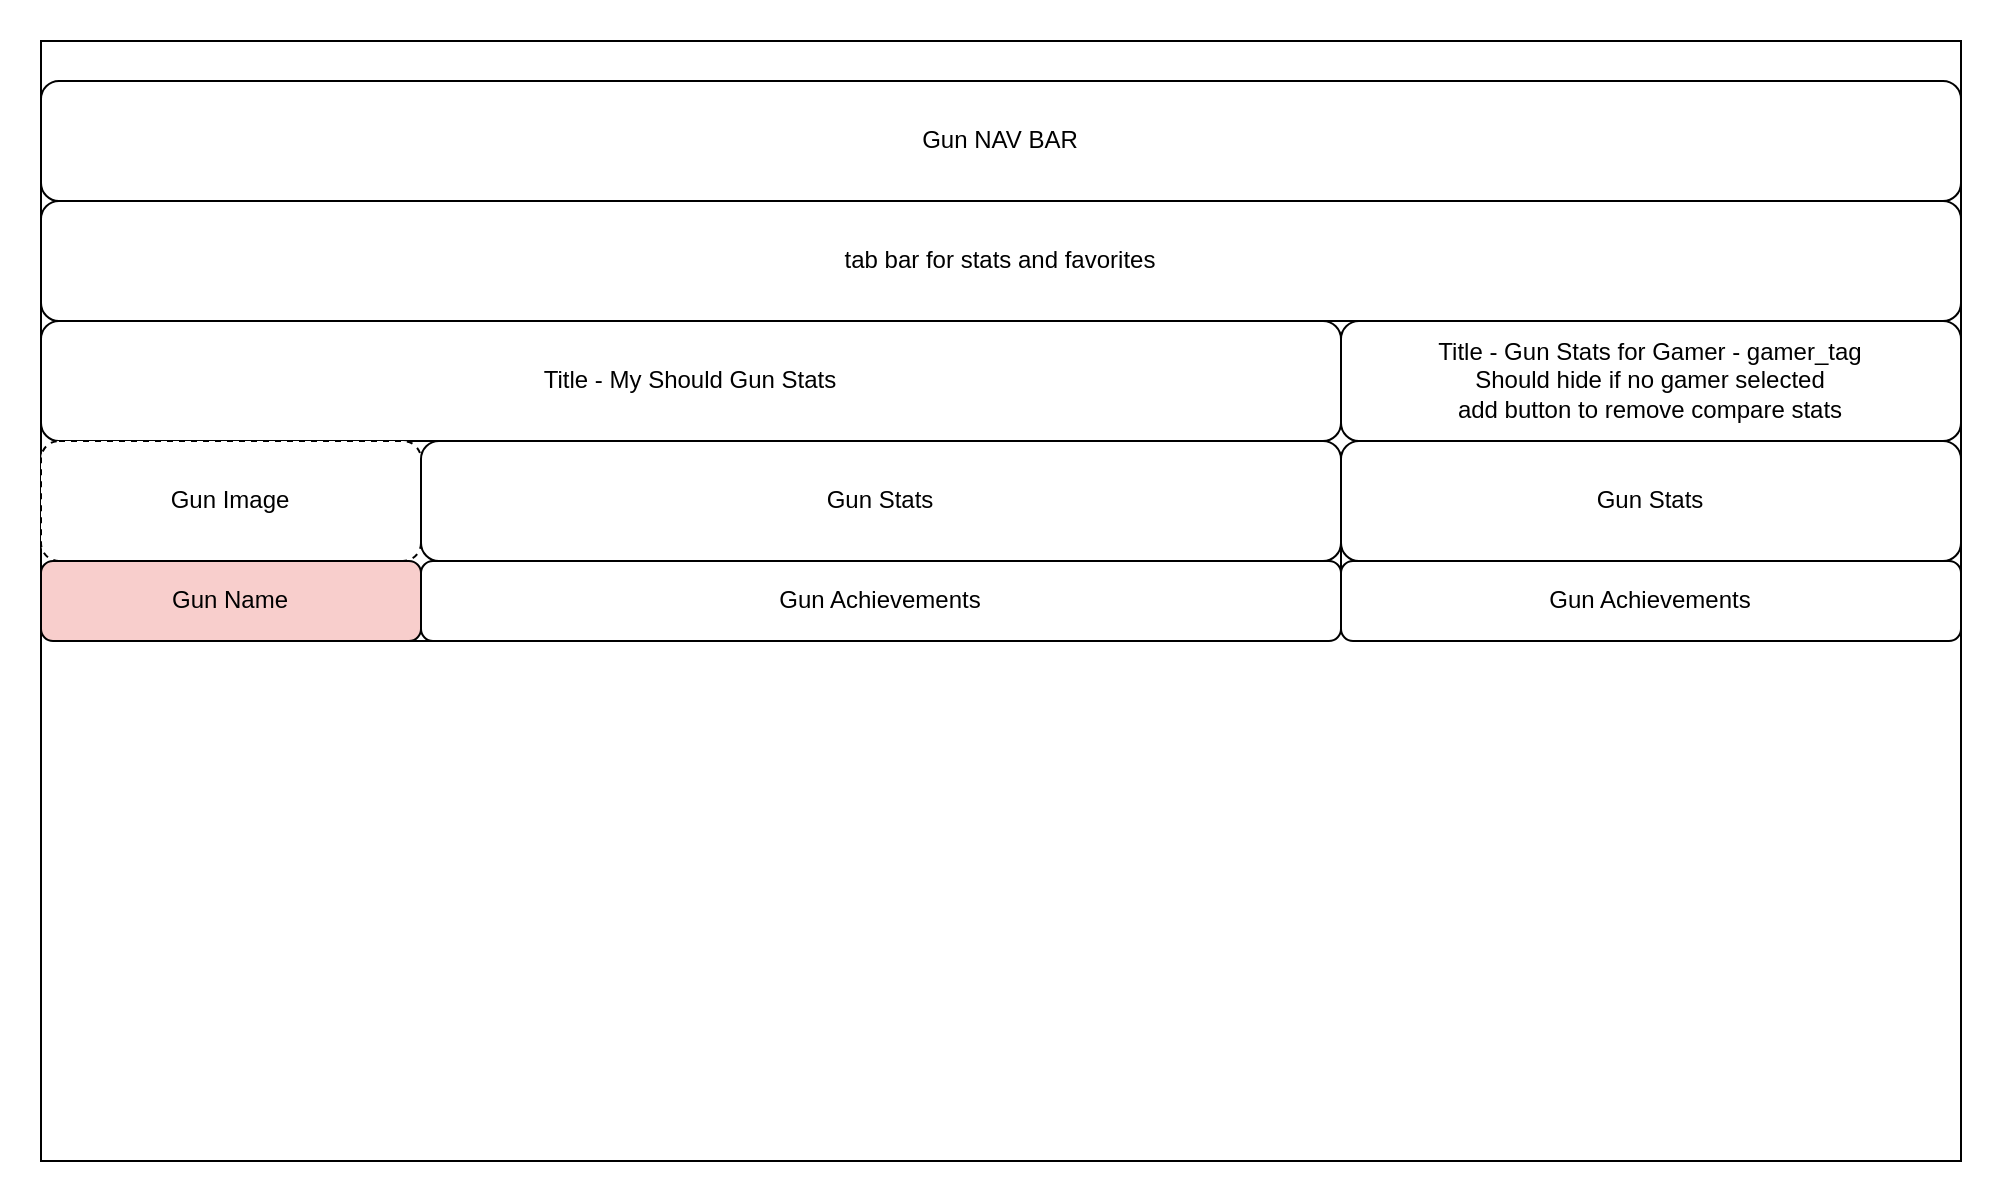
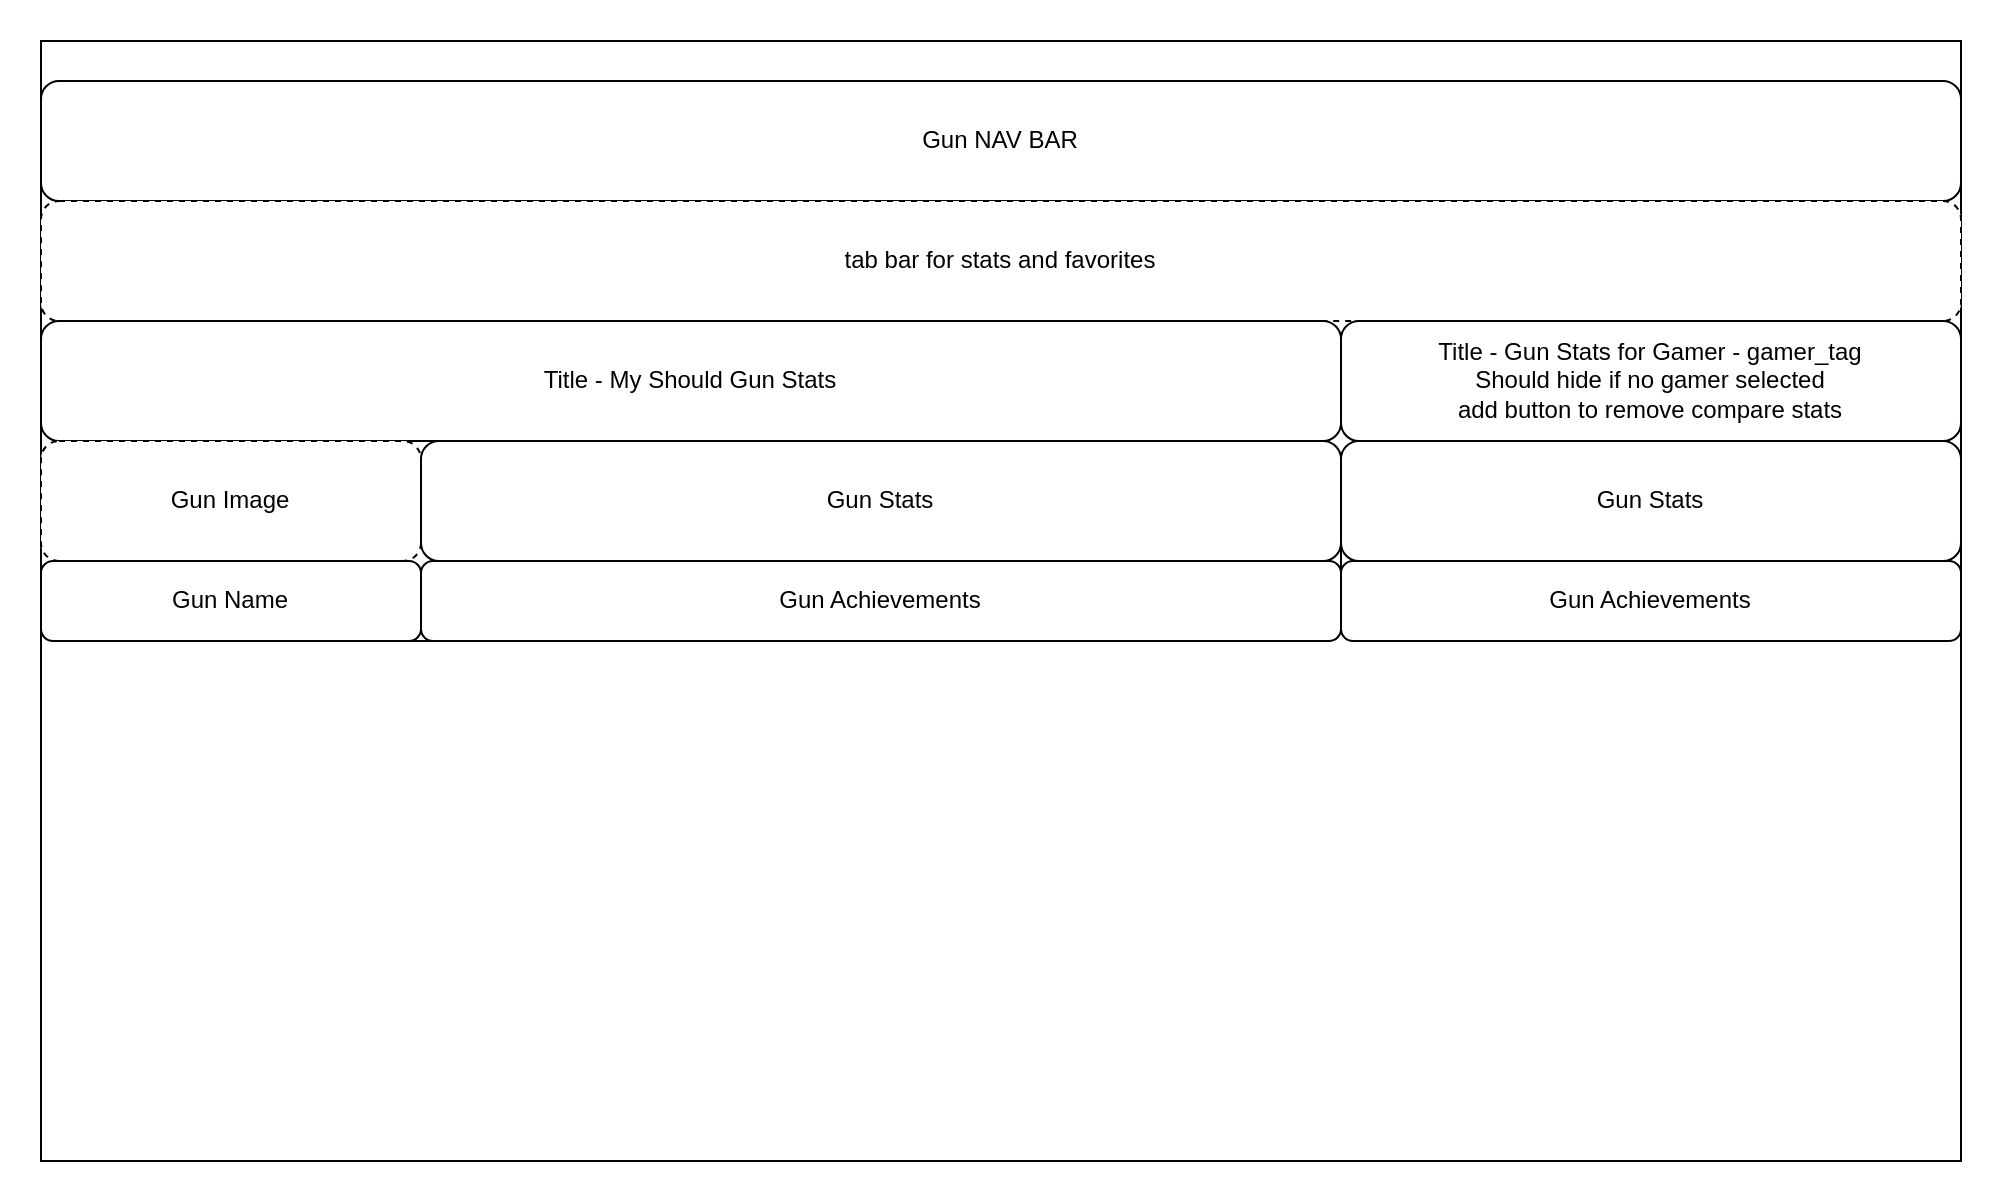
node "tab bar for stats and favorites": style solid -> dashed
node "Gun Name": fillcolor #f8cecc -> #ffffff
